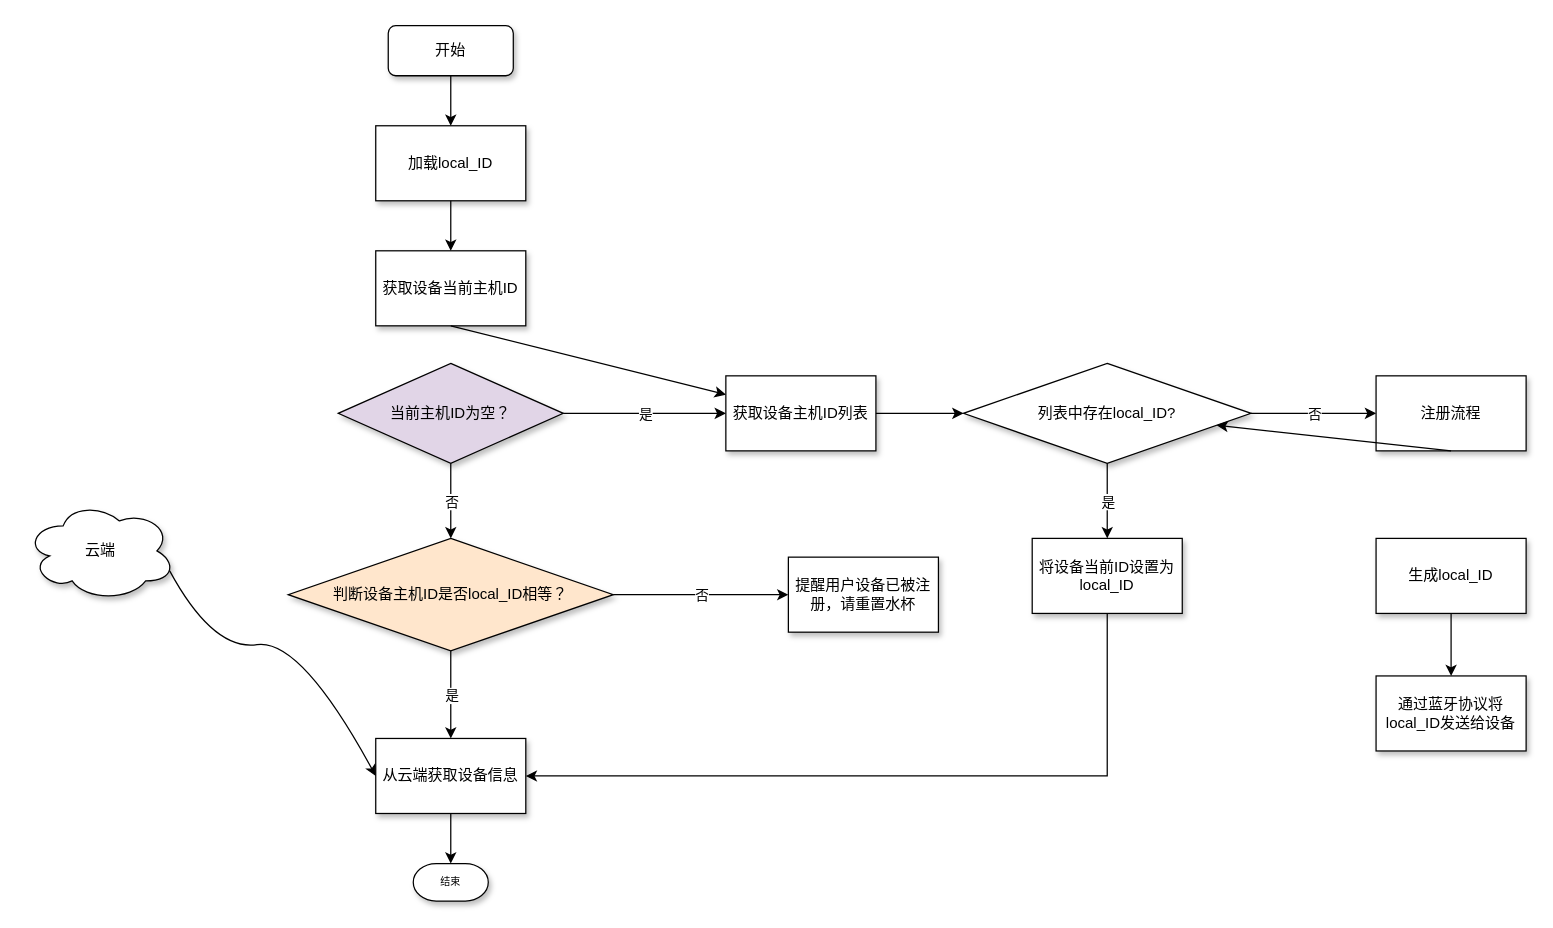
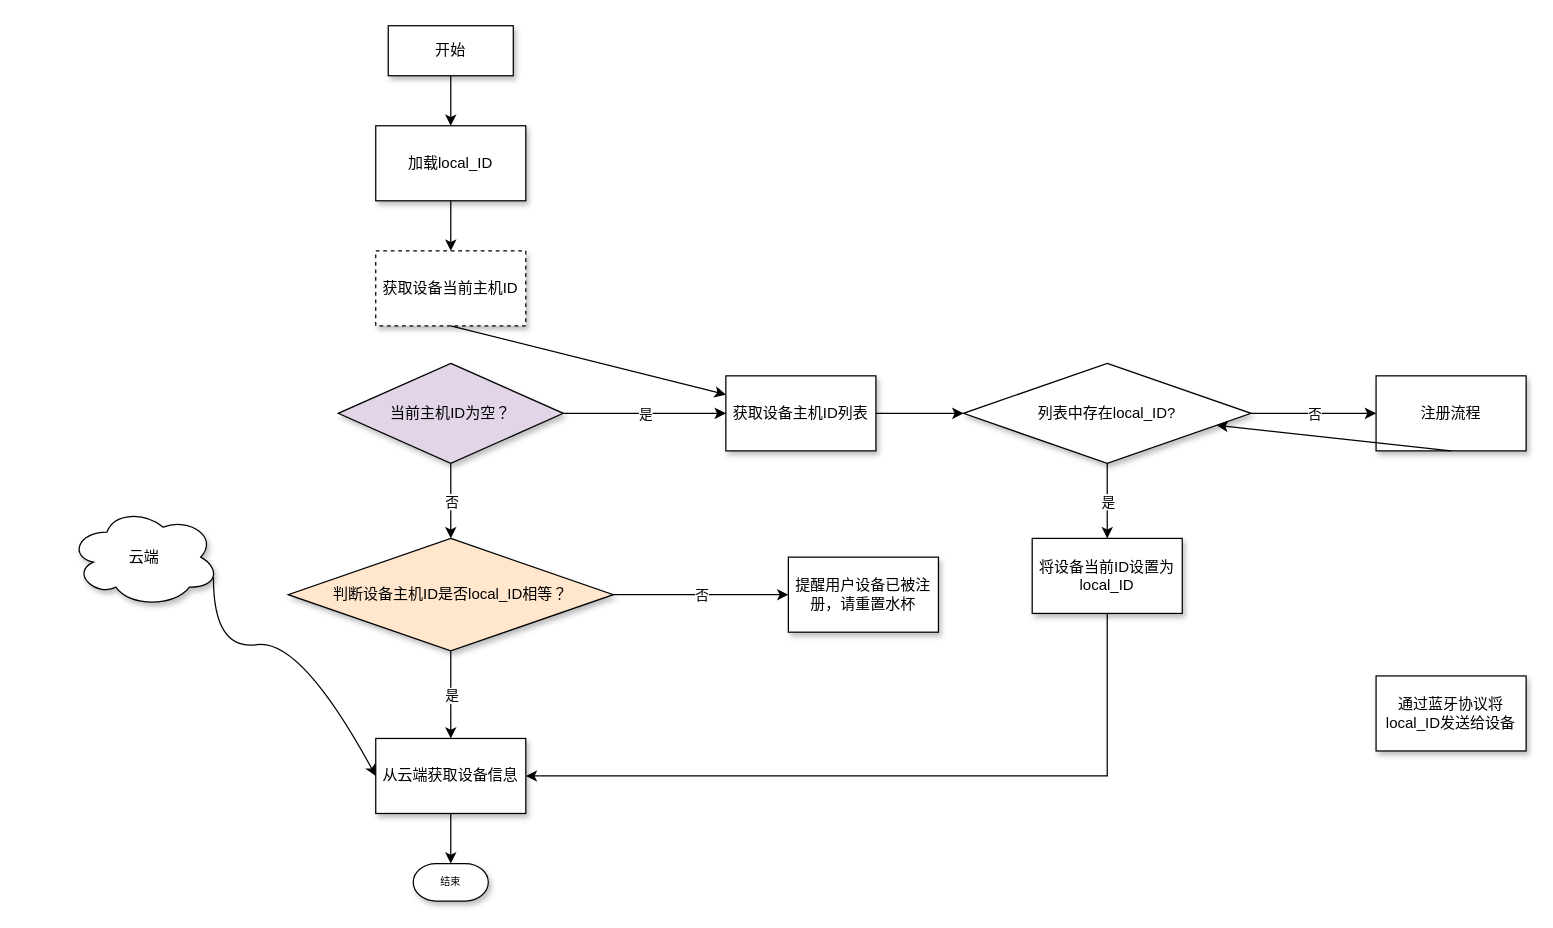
node "开始": shape rounded rectangle -> rectangle
node "获取设备当前主机ID": style solid -> dashed
node "云端": moved (101, 551) -> (144, 557)
node "生成local_ID": removed
edge "生成local_ID" -> "通过蓝牙协议将local_ID发送给设备": removed
